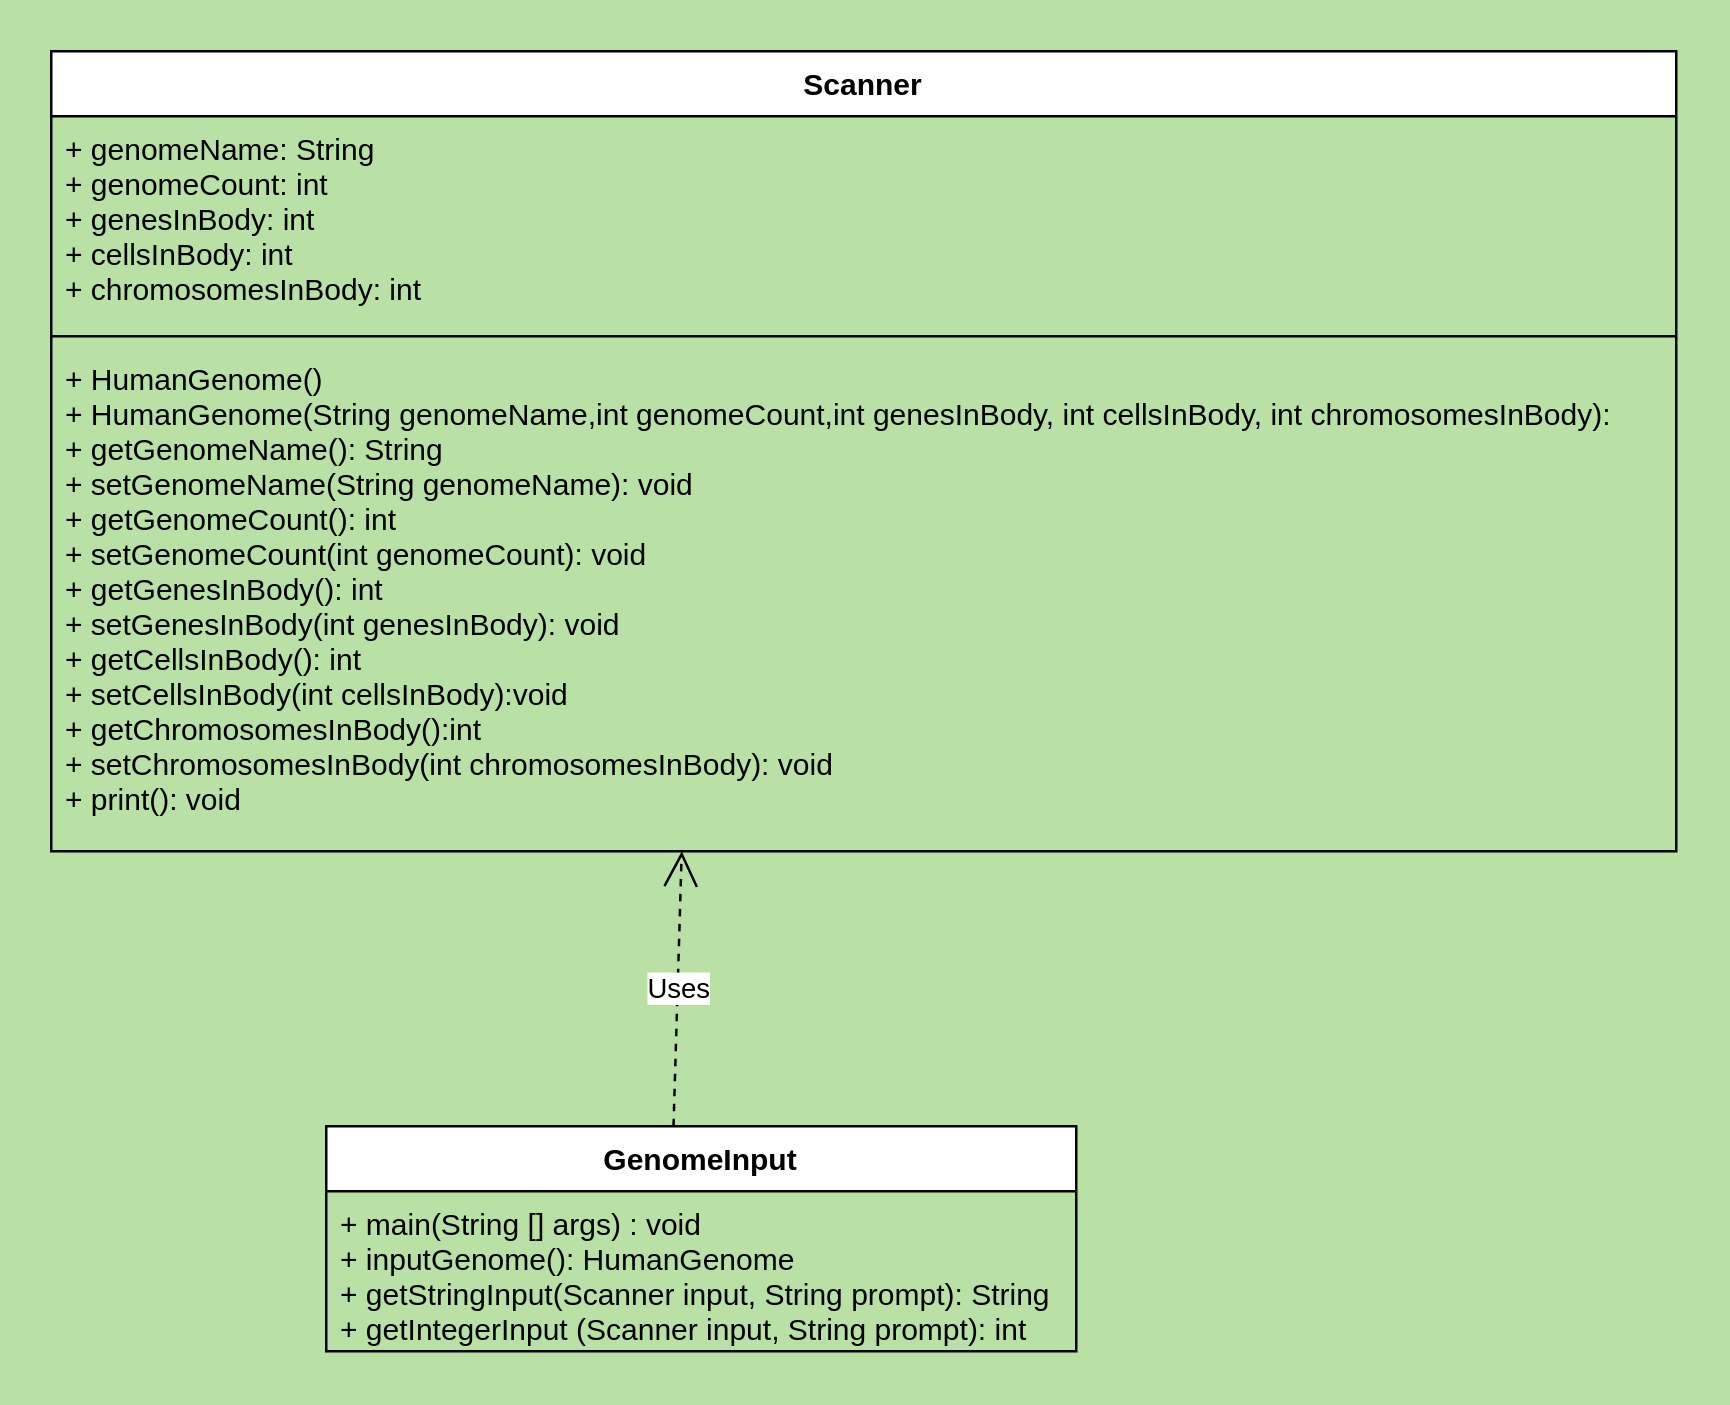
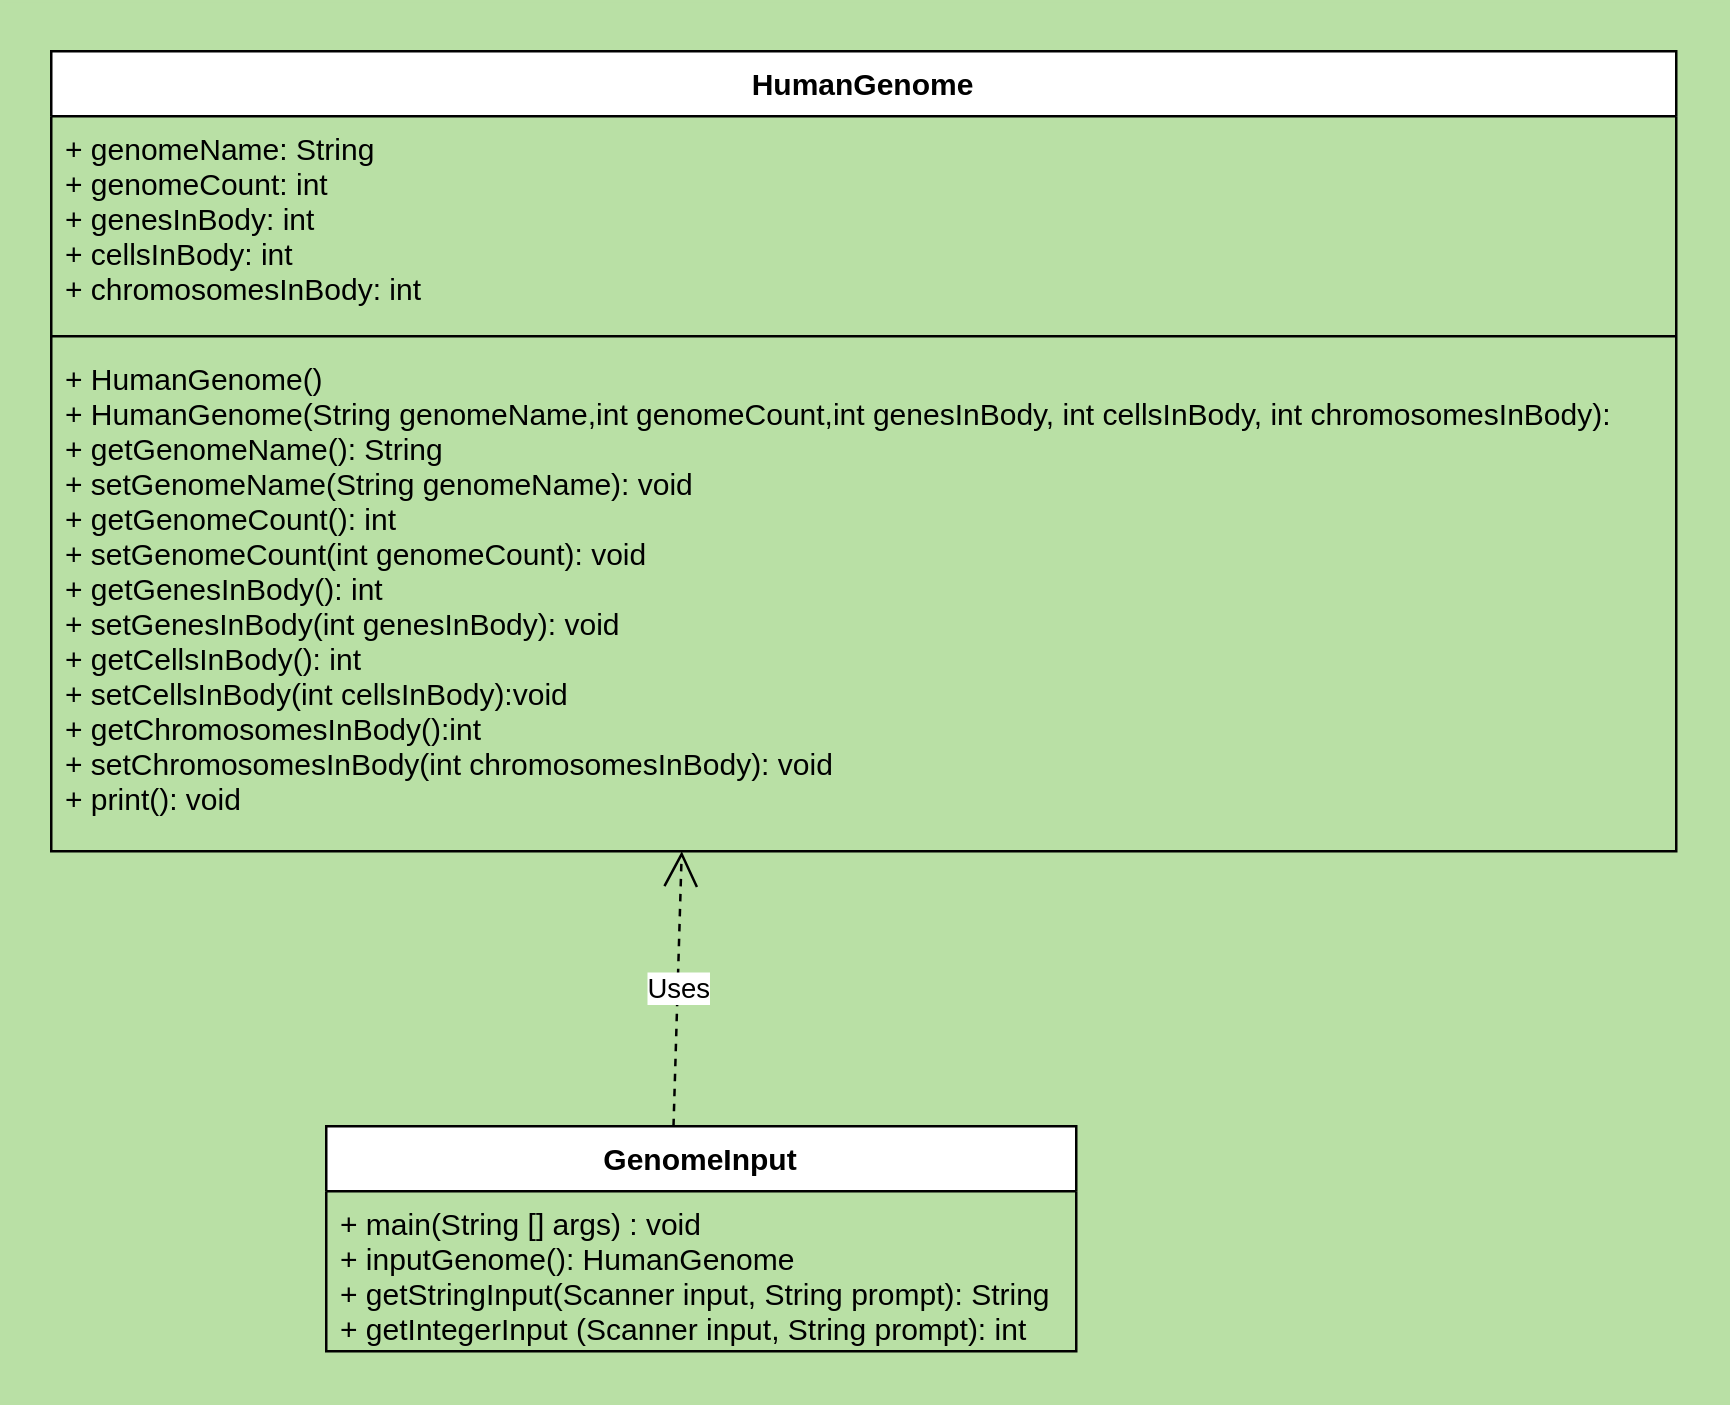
node "Scanner": label "Scanner" -> "HumanGenome"
